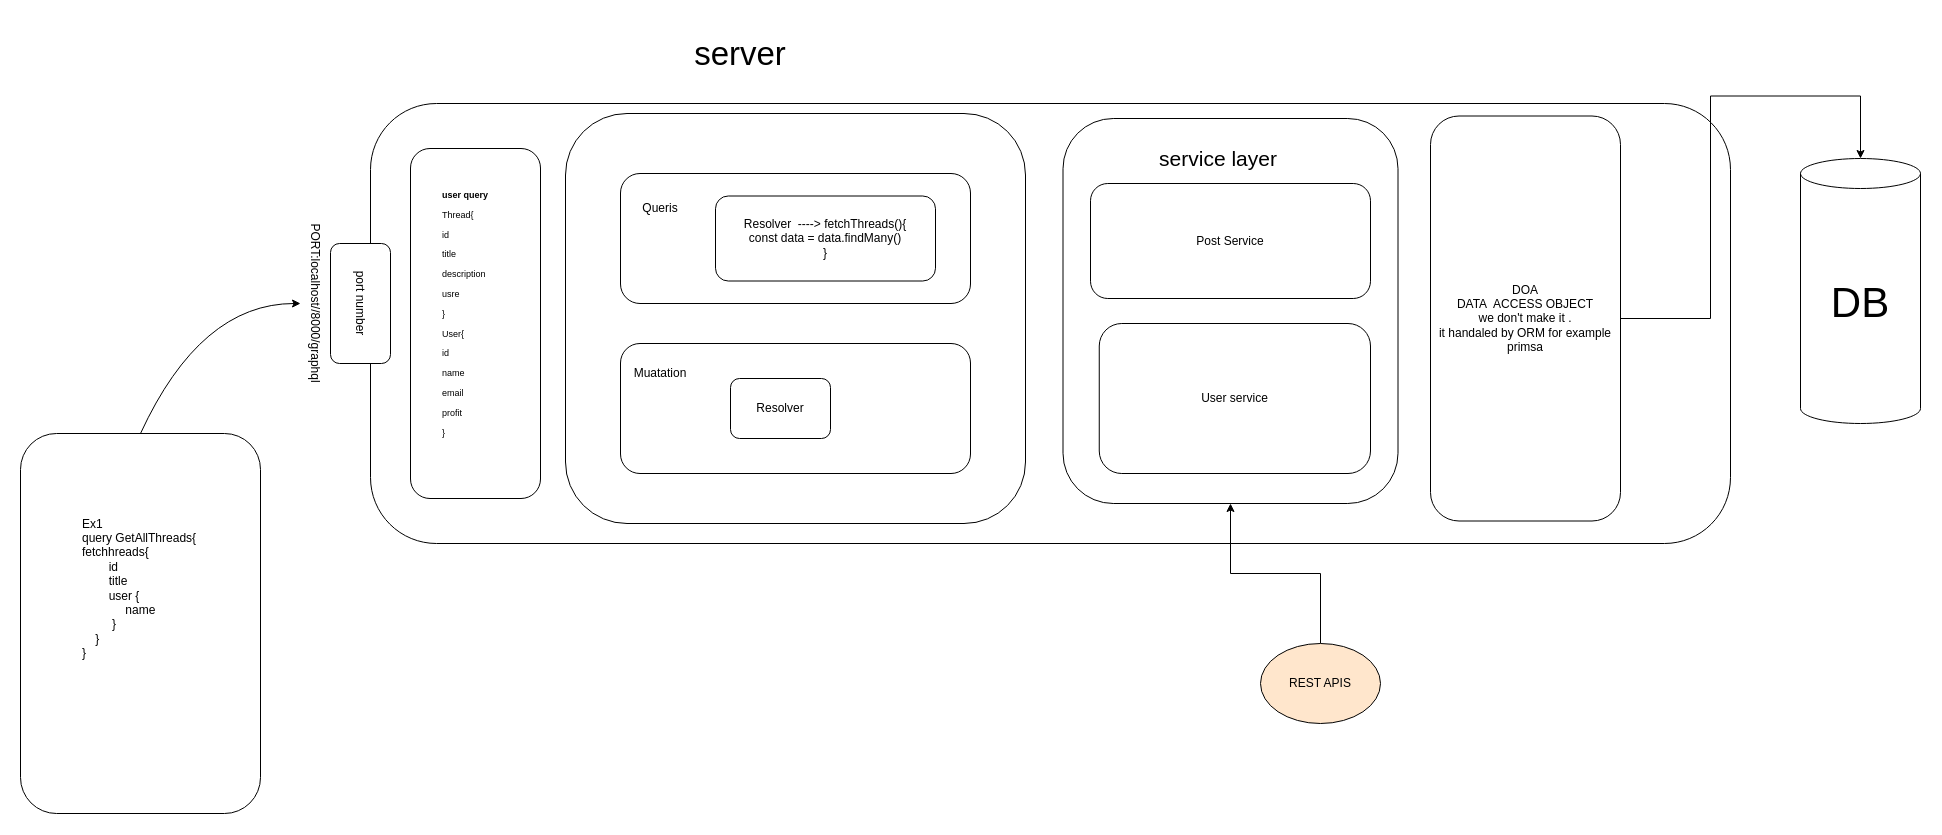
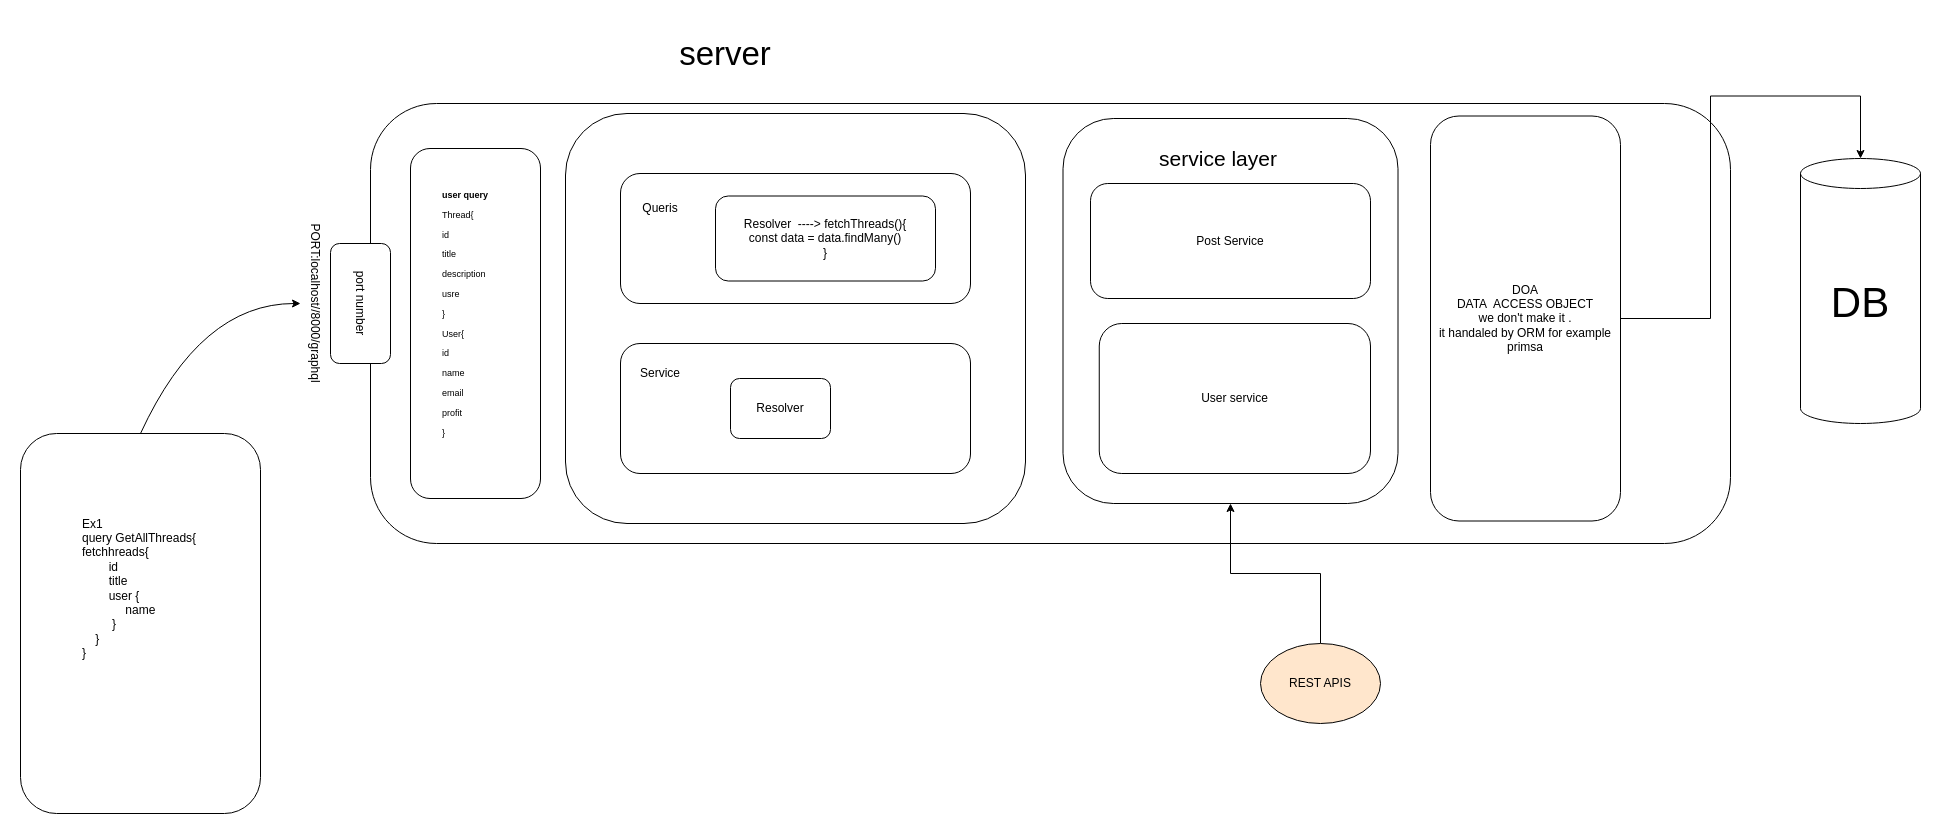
node "server": moved (741, 54) -> (726, 54)
node "Muatation": label "Muatation" -> "Service"
